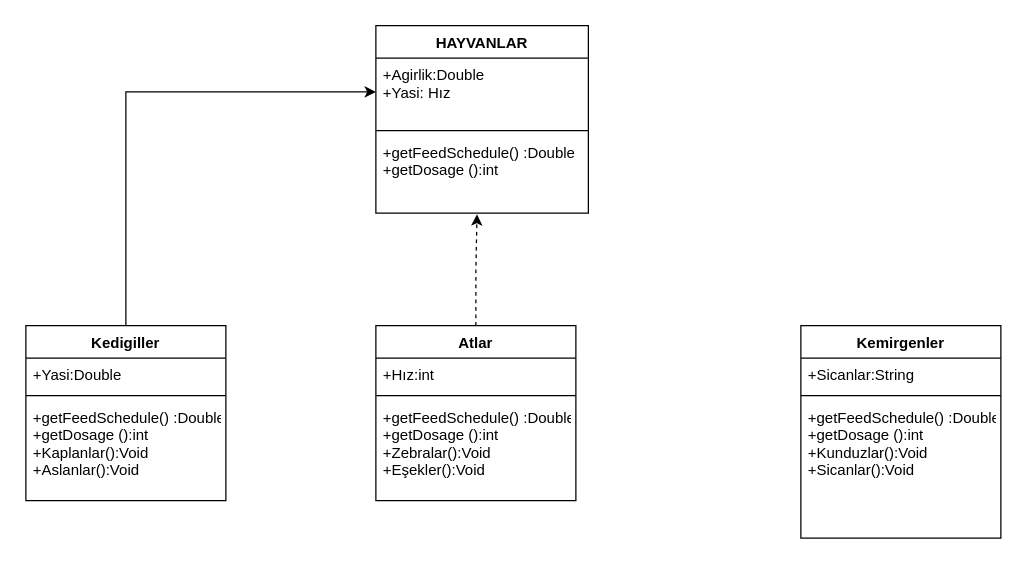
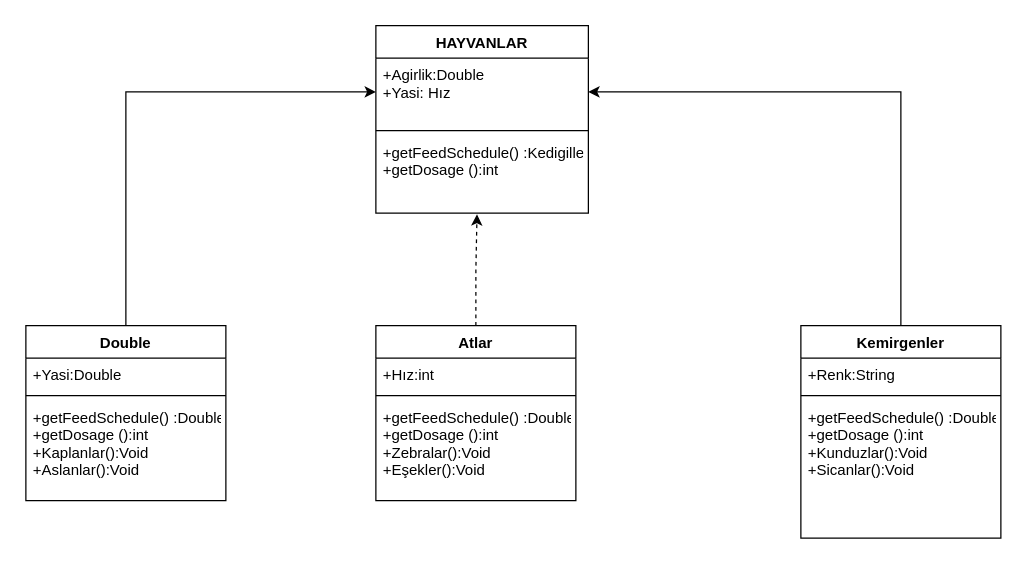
edge "Kemirgenler" -> "+Agirlik:Double +Yasi: Hız": added
node "+getFeedSchedule() :Double +getDosage ():int": label "+getFeedSchedule() :Double +getDosage ():int" -> "+getFeedSchedule() :Kedigiller +getDosage ():int"
node "Kedigiller": label "Kedigiller" -> "Double"
node "+Sicanlar:String": label "+Sicanlar:String" -> "+Renk:String"
